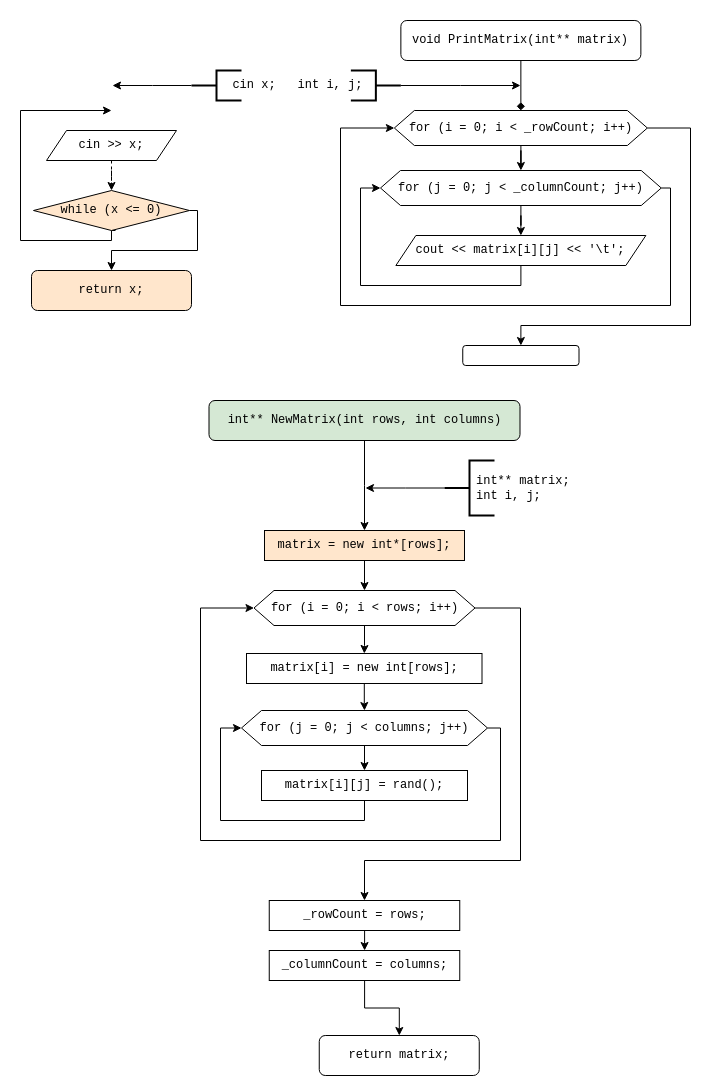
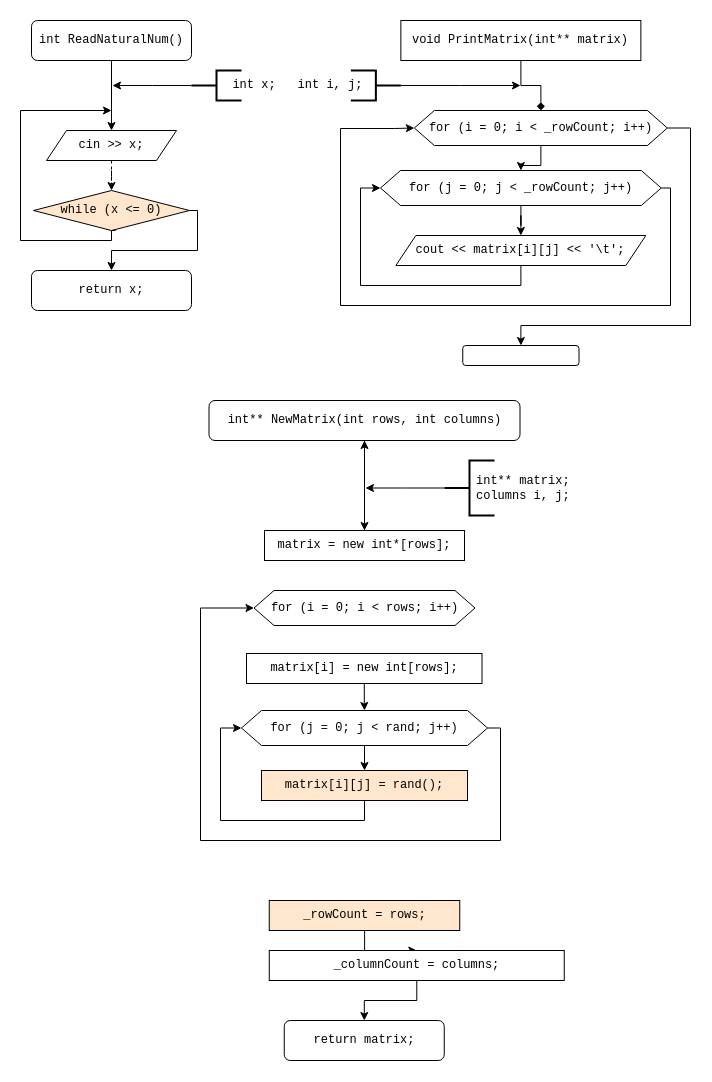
node "int ReadNaturalNum()": added
node "void PrintMatrix(int** matrix)": shape rounded rectangle -> rectangle
node "cin x;": label "cin x;" -> "int x;"
edge "int ReadNaturalNum()" -> "cin >> x;": added
node "for (i = 0; i < _rowCount; i++)": moved (521, 128) -> (541, 128)
node "for (j = 0; j < _columnCount; j++)": label "for (j = 0; j < _columnCount; j++)" -> "for (j = 0; j < _rowCount; j++)"
node "return x;": fillcolor #ffe6cc -> #ffffff
node "int** NewMatrix(int rows, int columns)": fillcolor #d5e8d4 -> #ffffff
node "int** matrix; int i, j;": label "int** matrix; int i, j;" -> "int** matrix; columns i, j;"
node "matrix = new int*[rows];": fillcolor #ffe6cc -> #ffffff
edge "matrix = new int*[rows];" -> "for (i = 0; i < rows; i++)": now "matrix = new int*[rows];" -> "int** NewMatrix(int rows, int columns)"
edge "for (i = 0; i < rows; i++)" -> "matrix[i] = new int[rows];": removed
node "for (j = 0; j < columns; j++)": label "for (j = 0; j < columns; j++)" -> "for (j = 0; j < rand; j++)"
node "matrix[i][j] = rand();": fillcolor #ffffff -> #ffe6cc
edge "for (i = 0; i < rows; i++)" -> "_rowCount = rows;": removed
node "_rowCount = rows;": fillcolor #ffffff -> #ffe6cc
node "_columnCount = columns;": size 191x30 -> 295x30
node "return matrix;": moved (399, 1056) -> (364, 1041)
